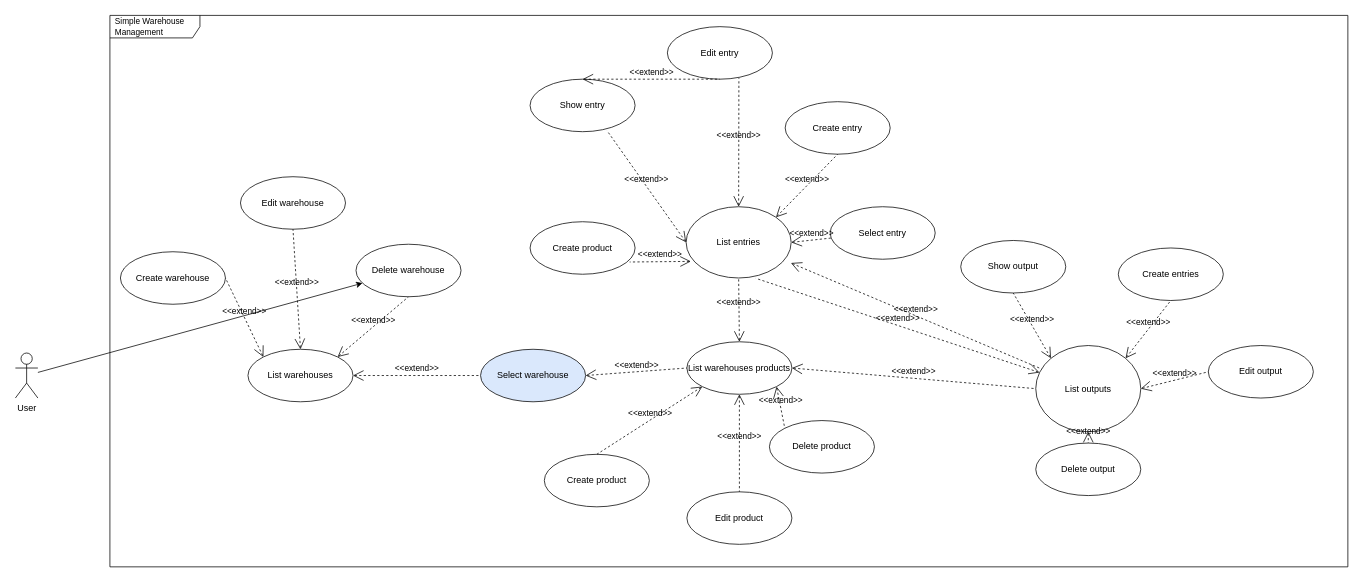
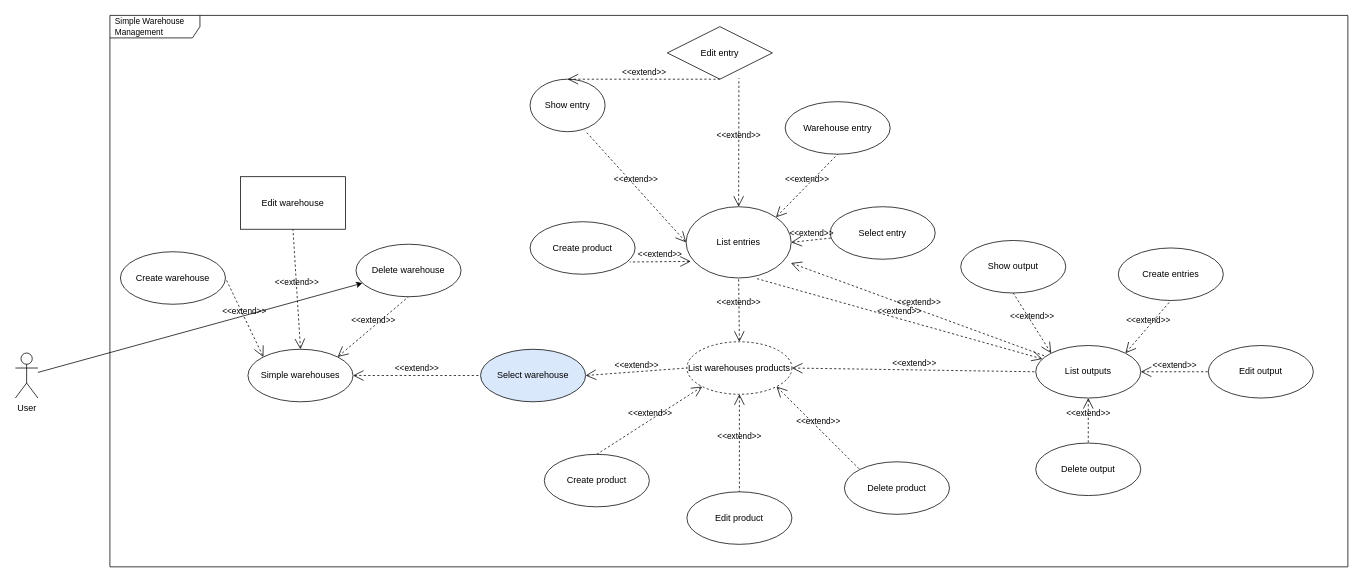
node "Edit entry": shape ellipse -> diamond
node "Show entry": size 105x53 -> 75x53
node "Create entry": label "Create entry" -> "Warehouse entry"
node "Edit warehouse": shape ellipse -> rectangle
node "List warehouses products": style solid -> dashed
node "List warehouses": label "List warehouses" -> "Simple warehouses"
node "List outputs": size 105x86 -> 105x53
node "Delete product": moved (822, 447) -> (897, 488)
